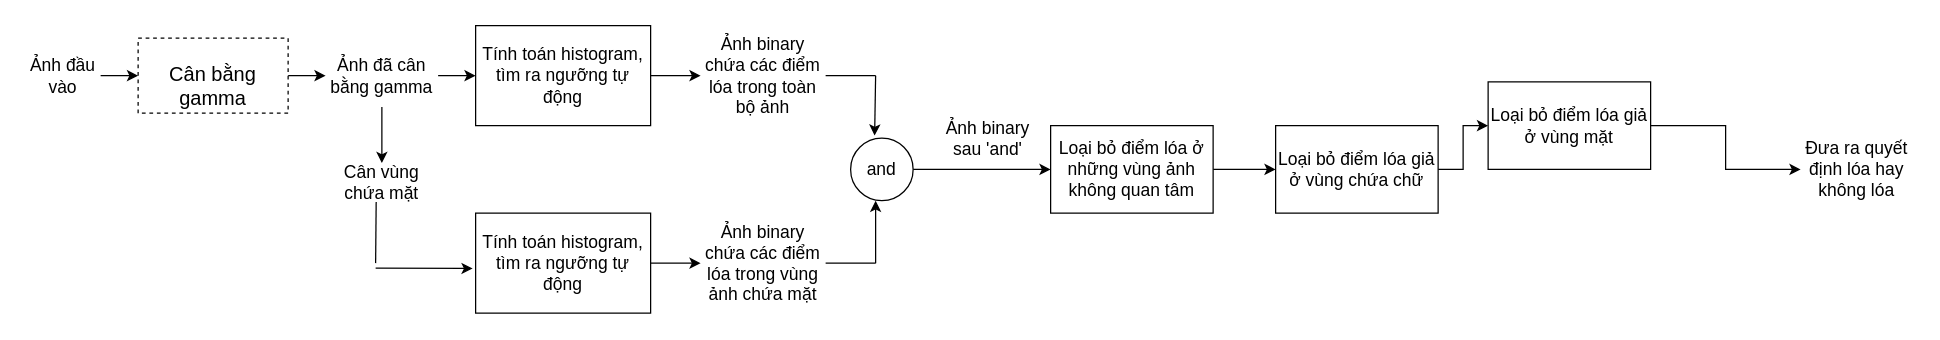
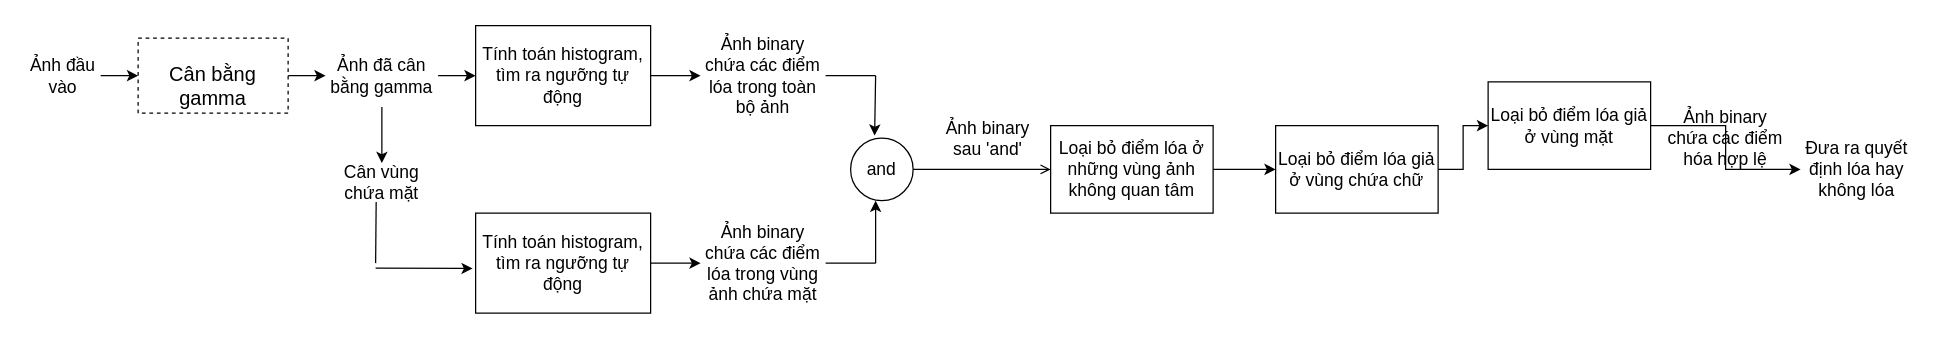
node "Ảnh binary chứa các điểm hóa hợp lệ": added
edge "and" -> "Loại bỏ điểm lóa ở những vùng ảnh không quan tâm": arrowhead classic -> open
